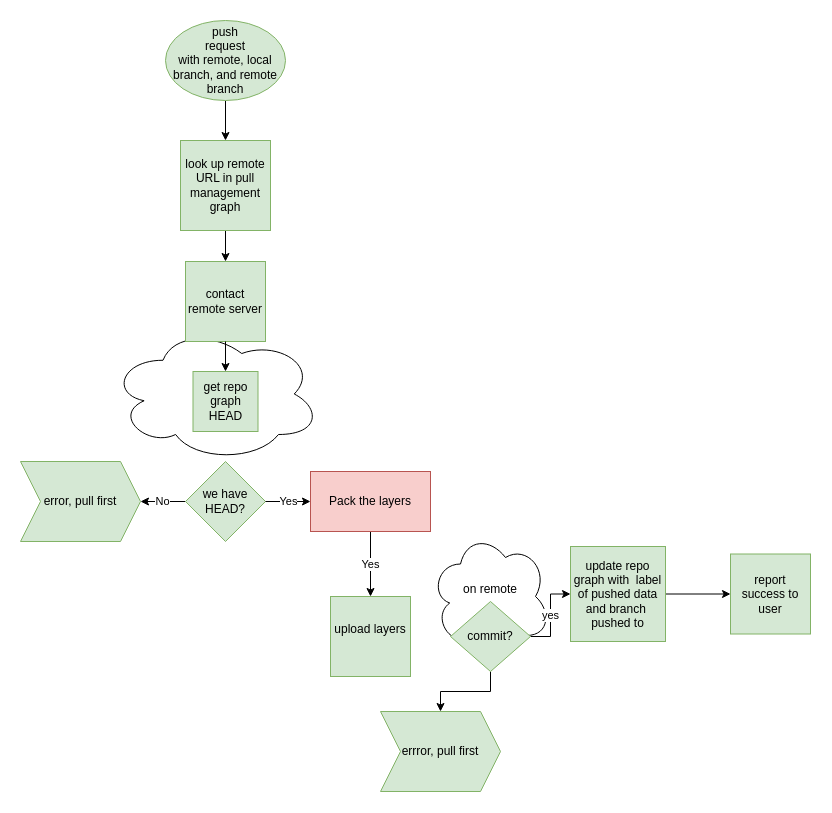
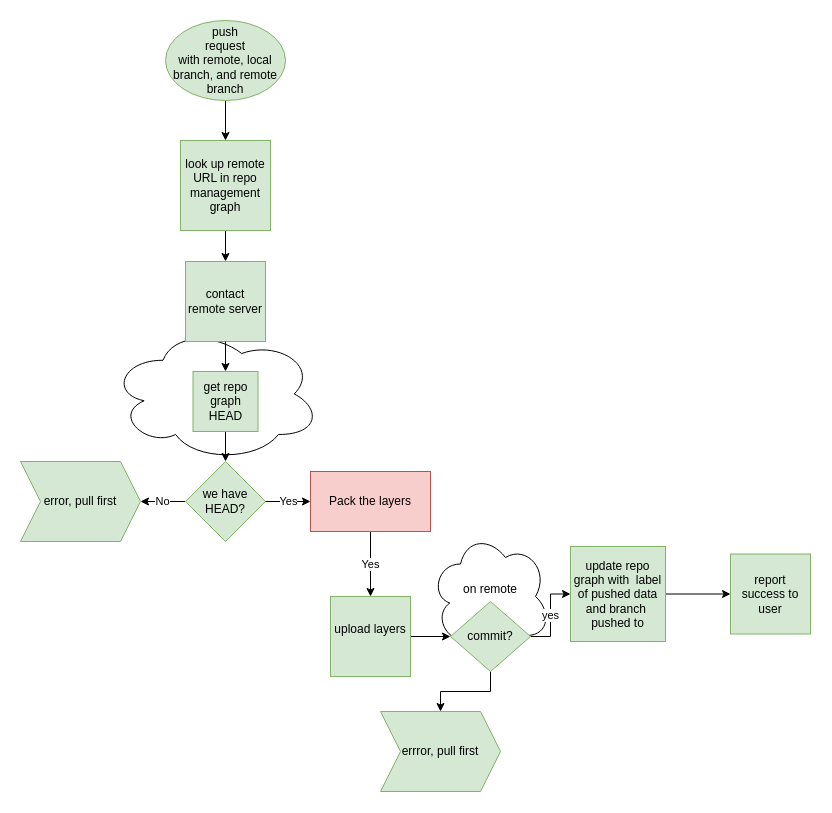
node "look up remote URL in pull management graph": label "look up remote URL in pull management graph" -> "look up remote URL in repo management graph"
edge "get repo graph HEAD" -> "we have HEAD?": added
edge "upload layers" -> "commit?": added
